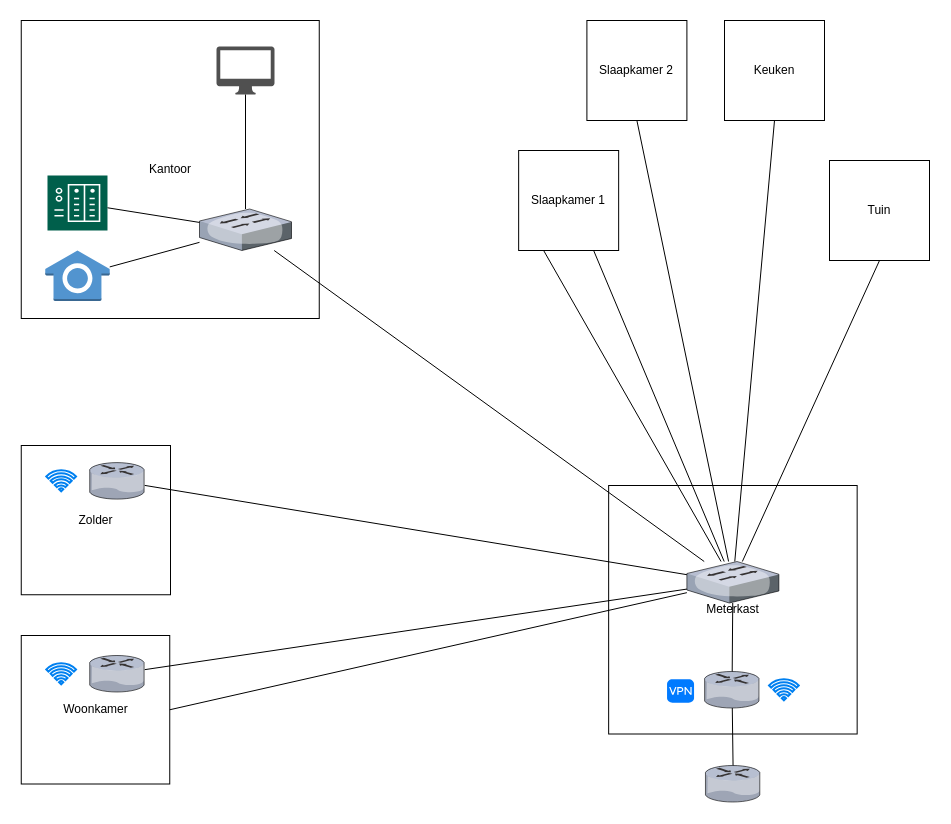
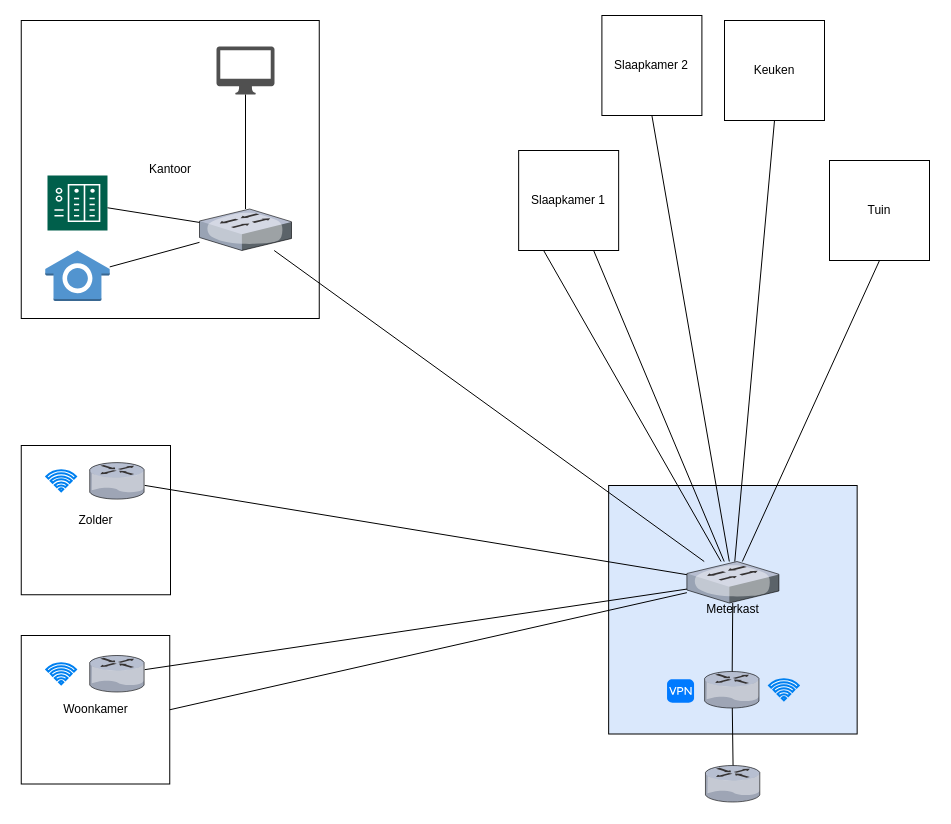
node "Slaapkamer 2": moved (637, 71) -> (652, 66)
node "Meterkast": fillcolor #ffffff -> #dae8fc
